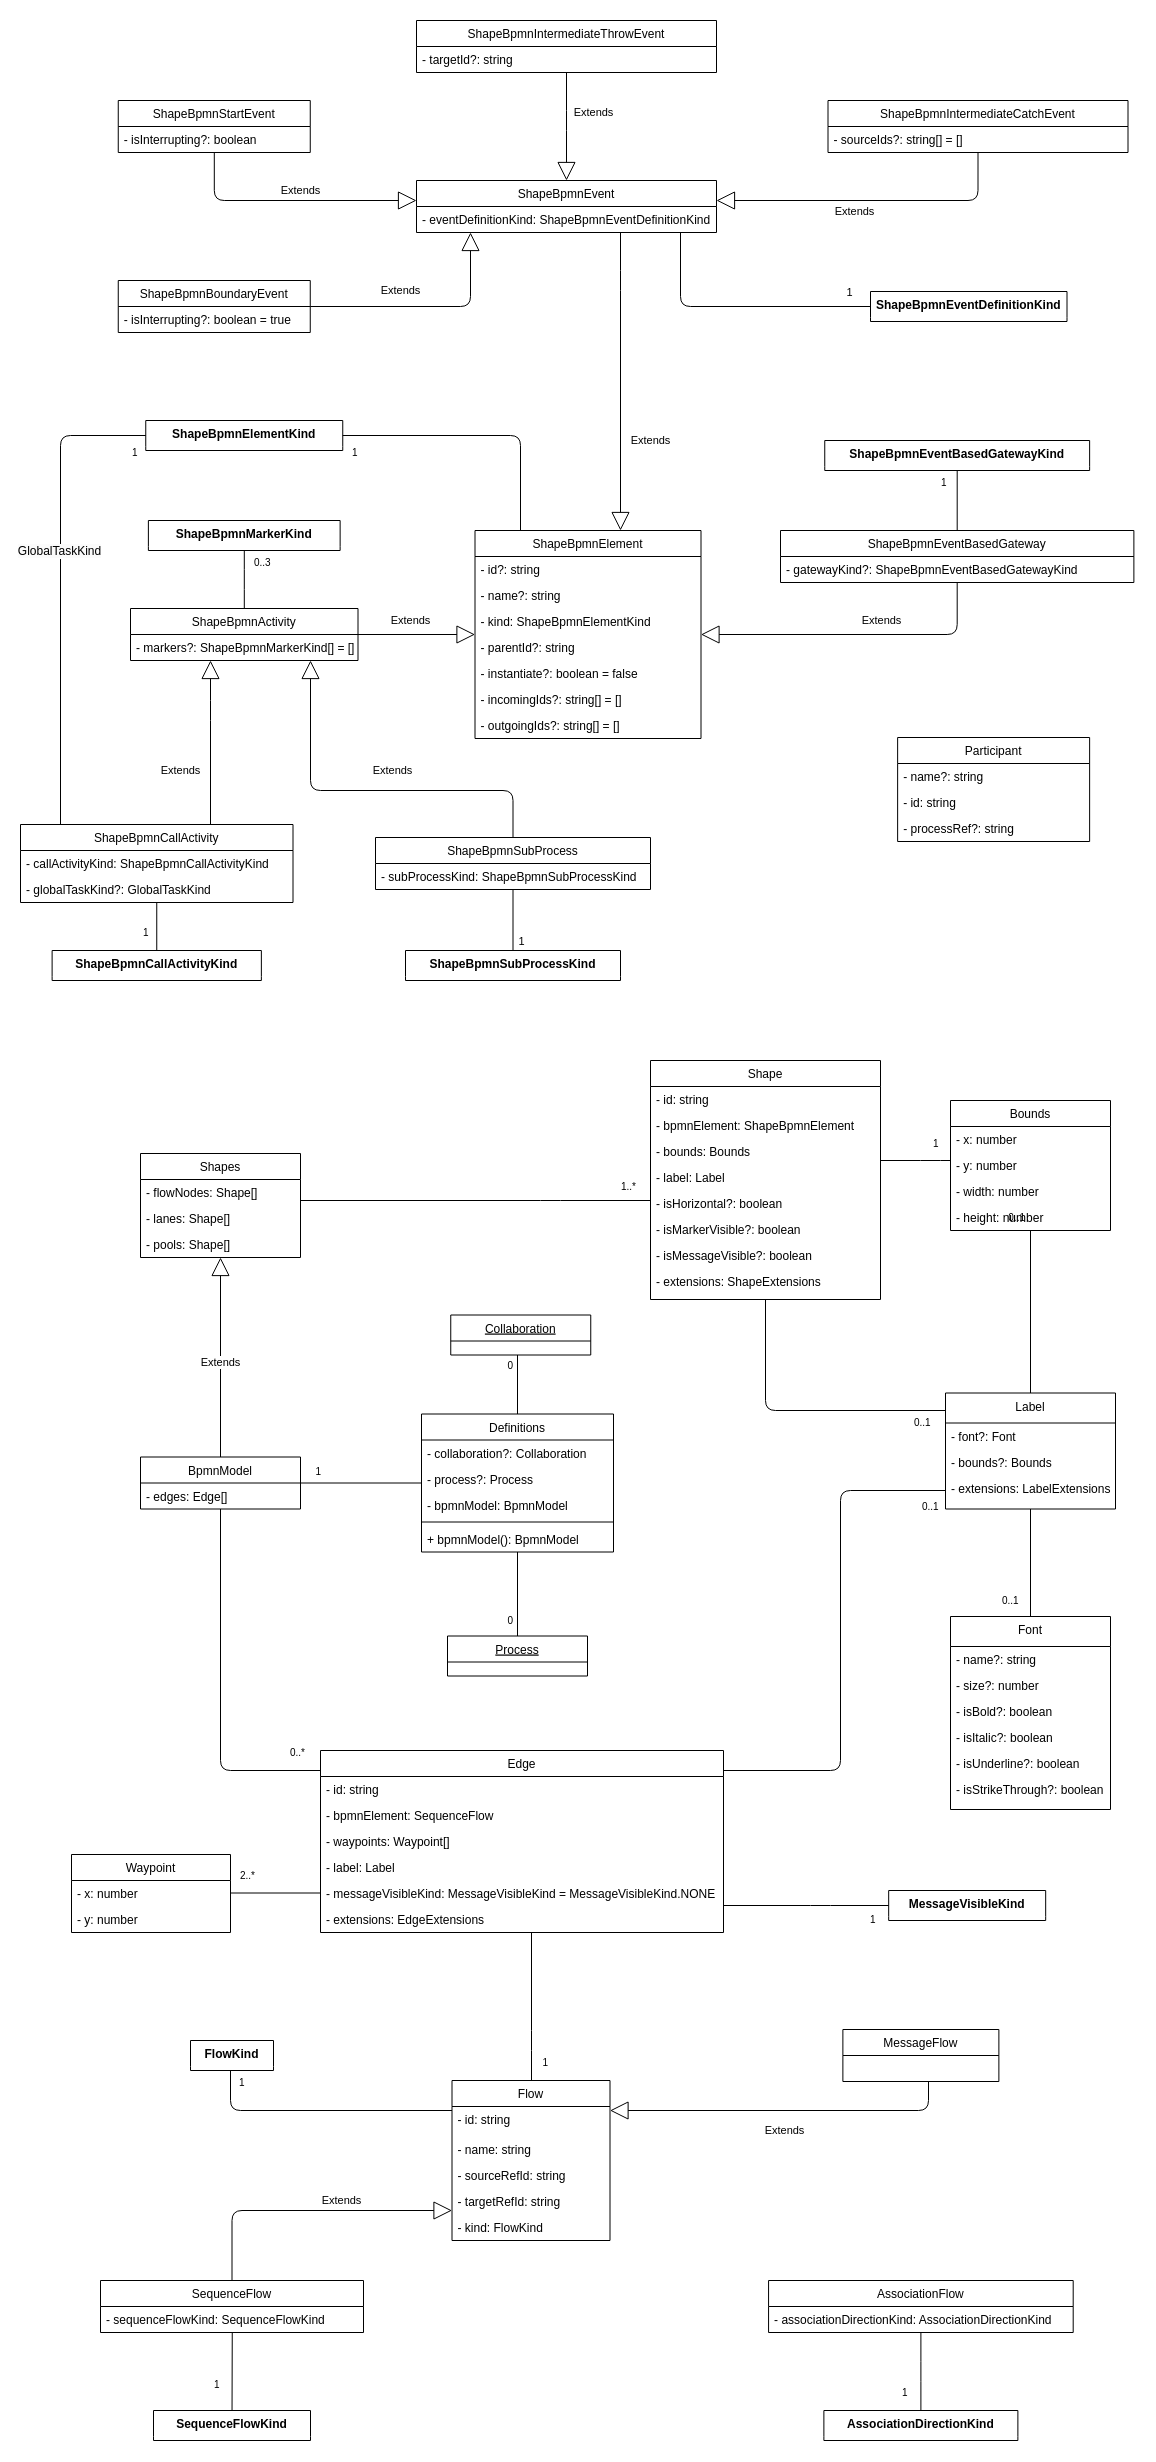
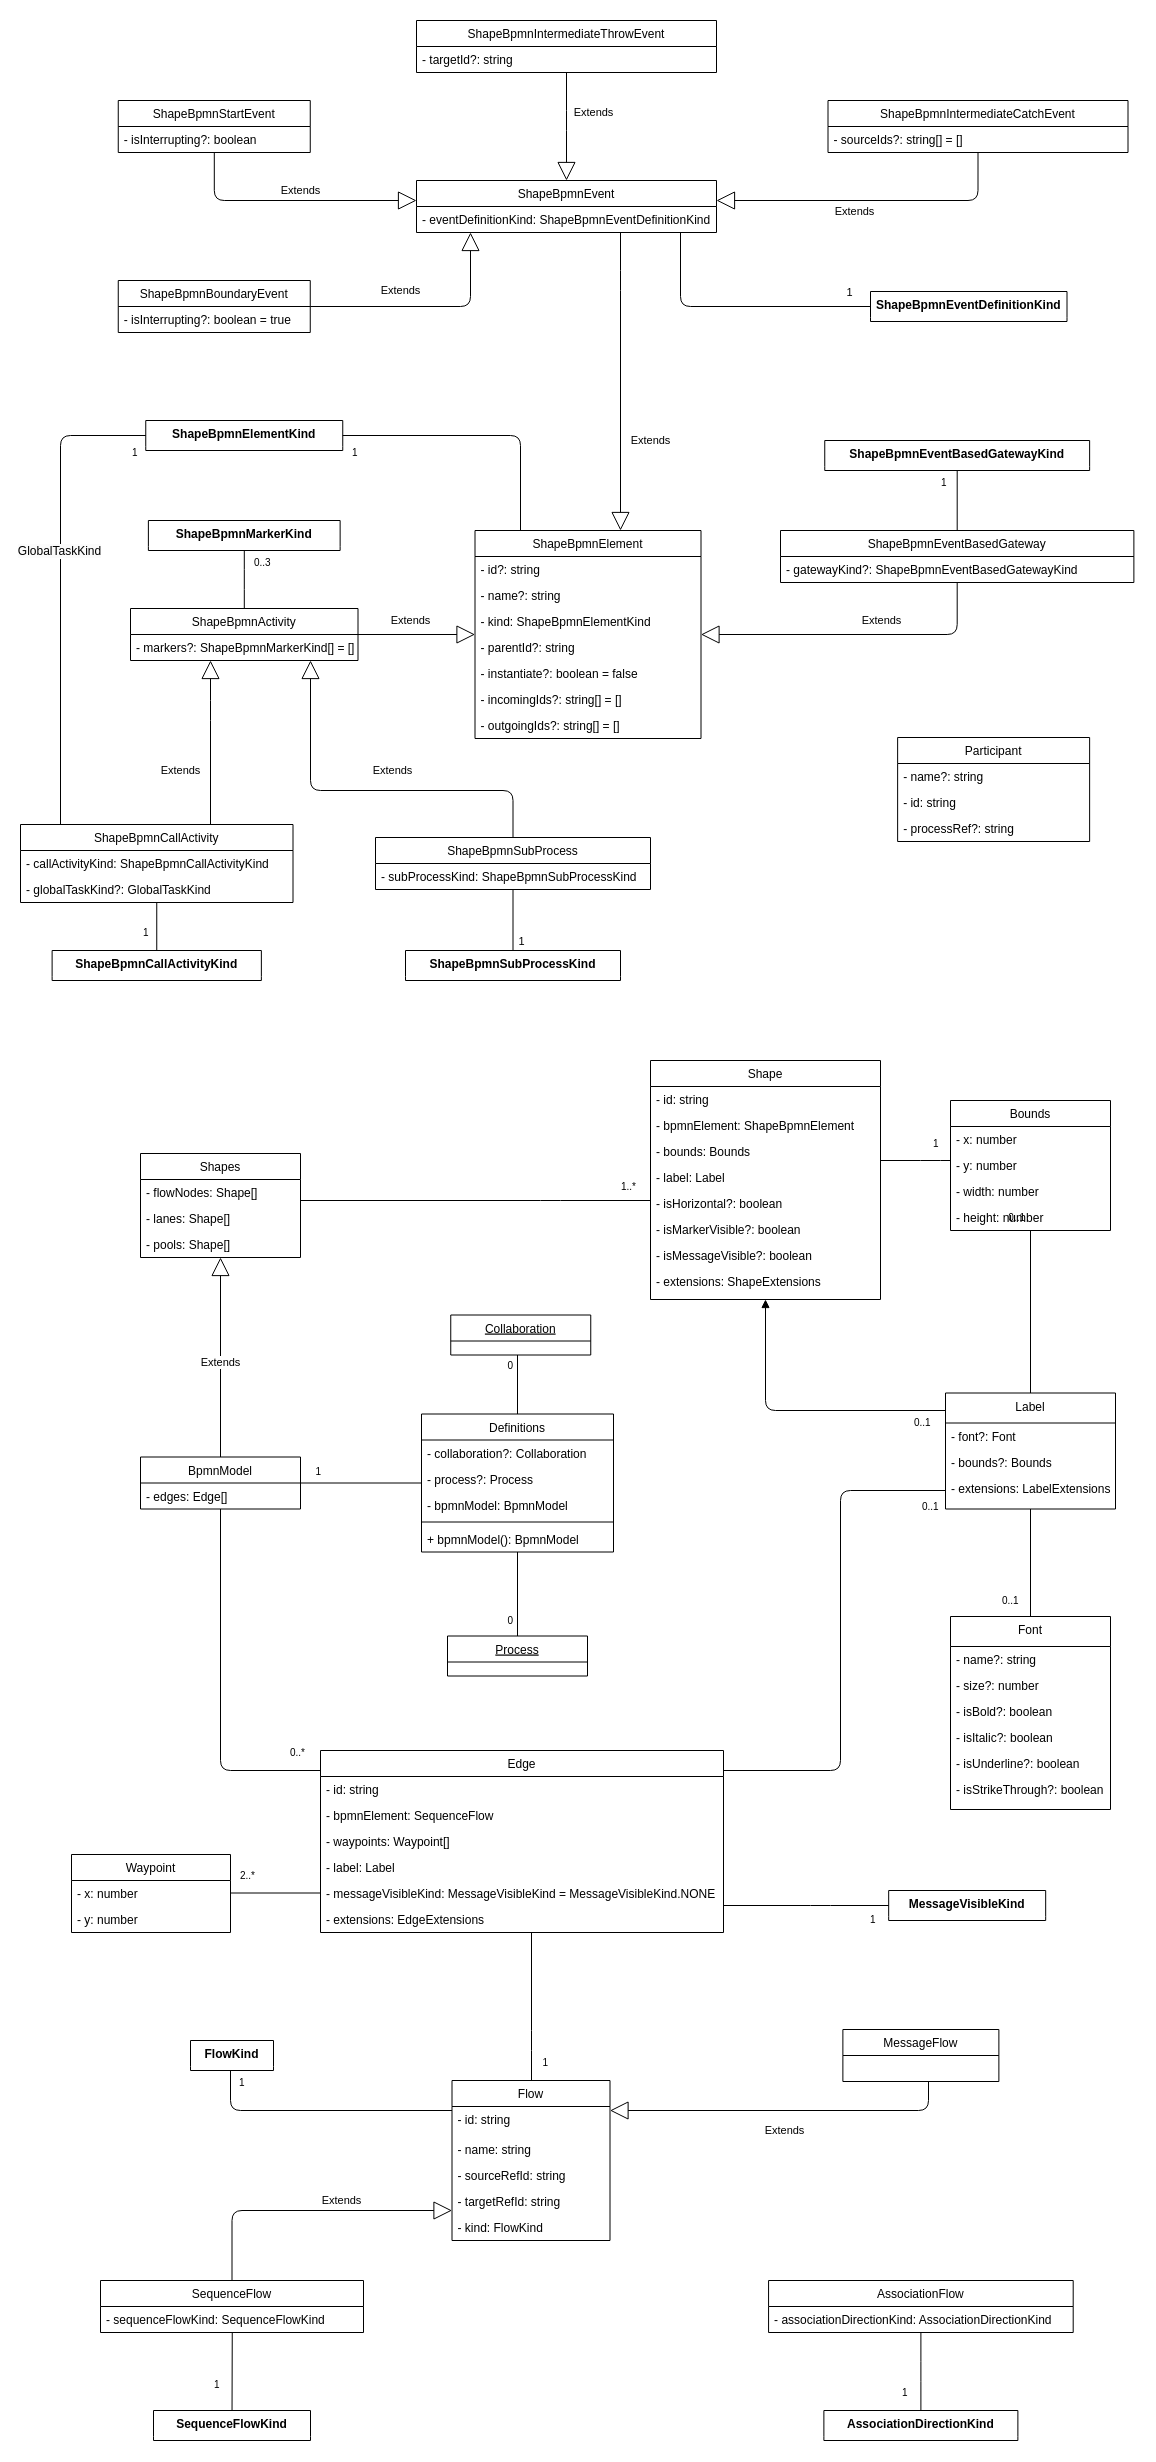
edge "Shape" -- "Label": arrowhead none -> block
